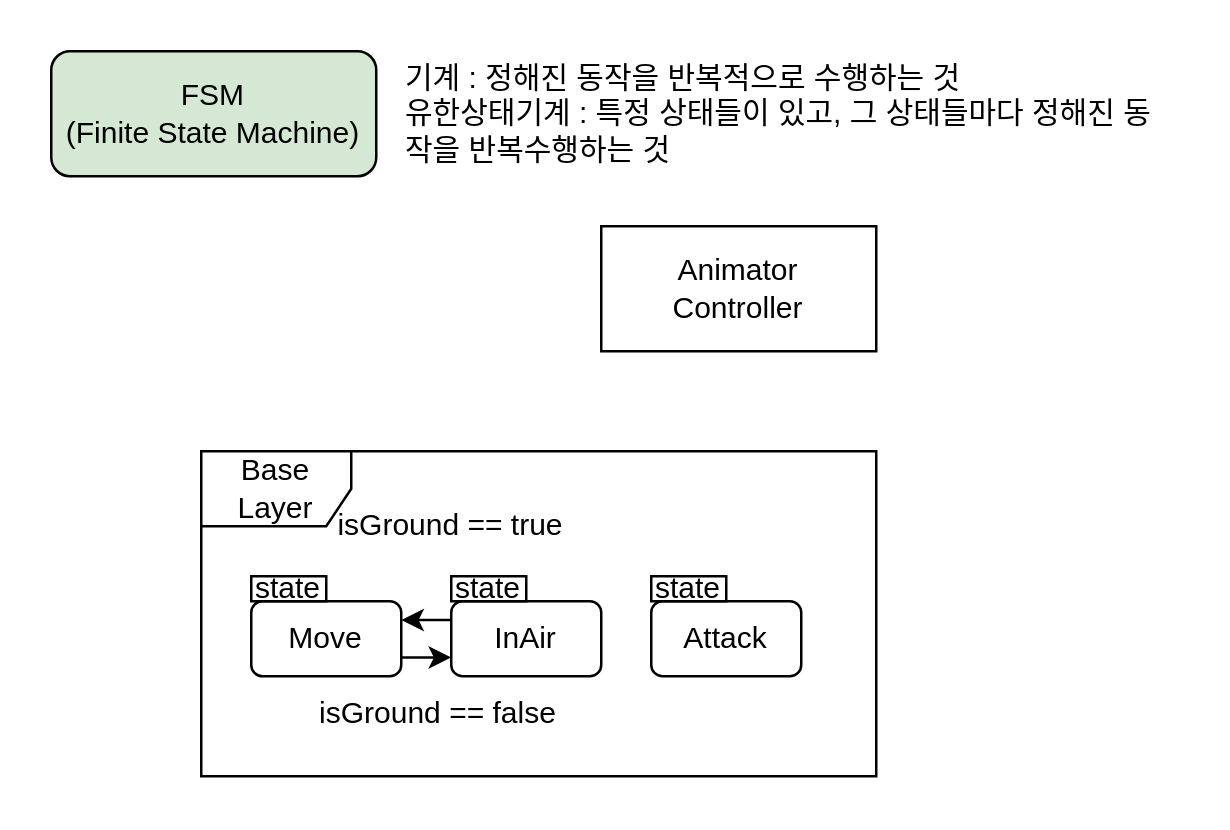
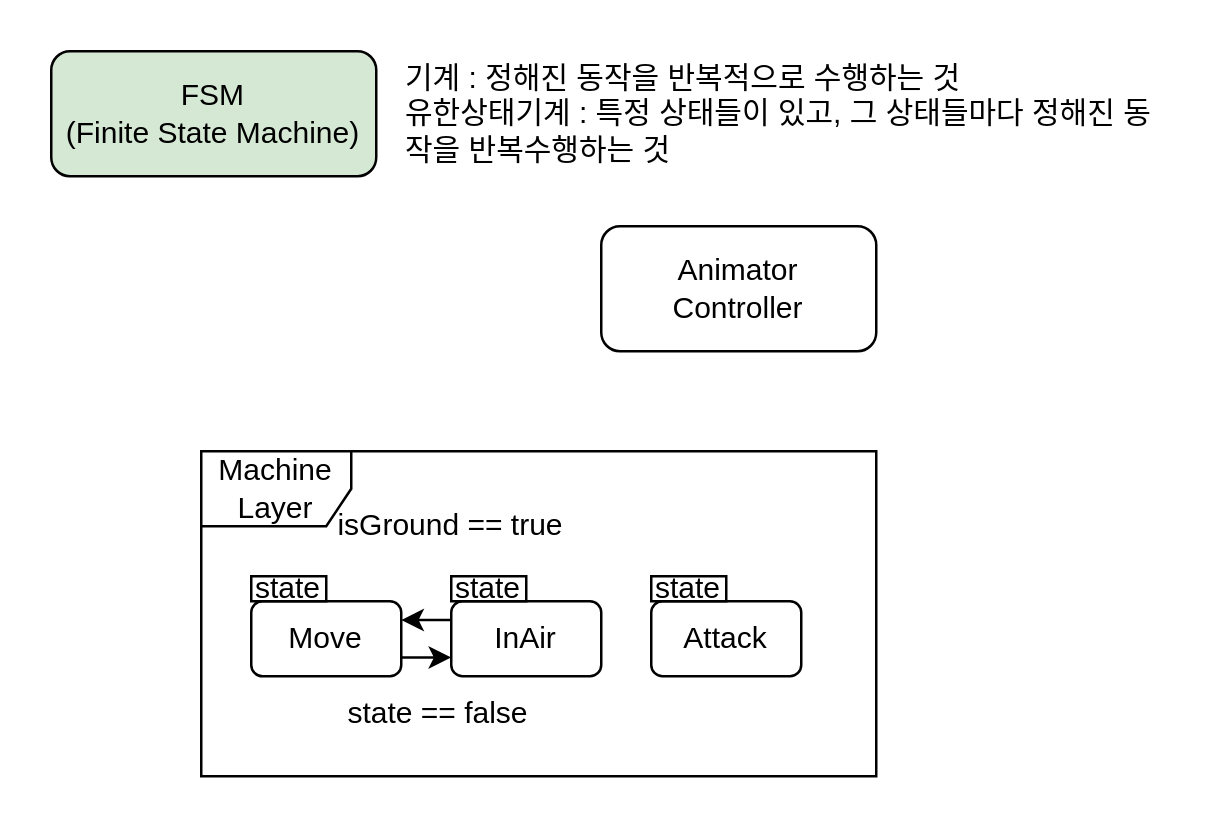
node "Animator Controller": shape rectangle -> rounded rectangle
node "Base Layer": label "Base Layer" -> "Machine Layer"
node "isGround == false": label "isGround == false" -> "state == false"
